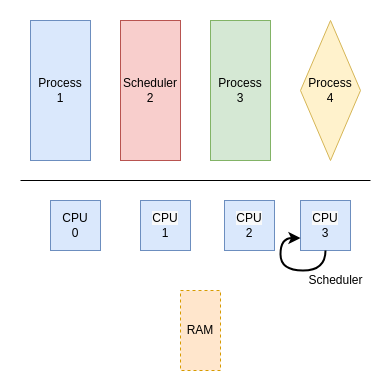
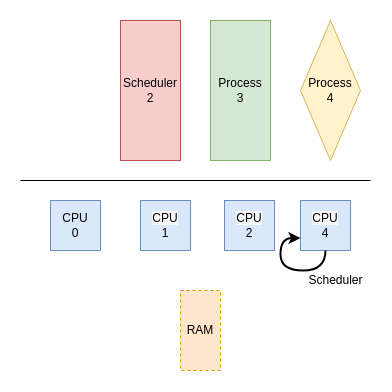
node "Process 1": removed
node "CPU3": label "CPU3" -> "CPU4"
